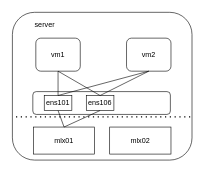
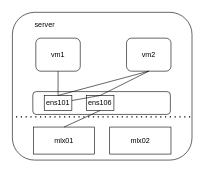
edge "vm1" -- "ens106": now "ens101" -- "ens106"
edge "ens101" -- "mlx01": removed
